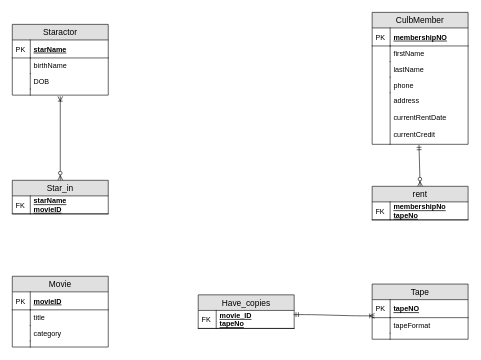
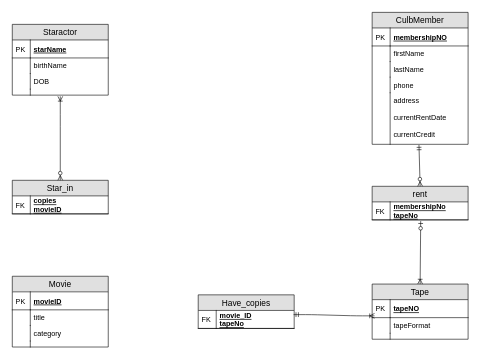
node "starName movieID": label "starName movieID" -> "copies movieID"
edge "membershipNo tapeNo" -- "Tape": added
